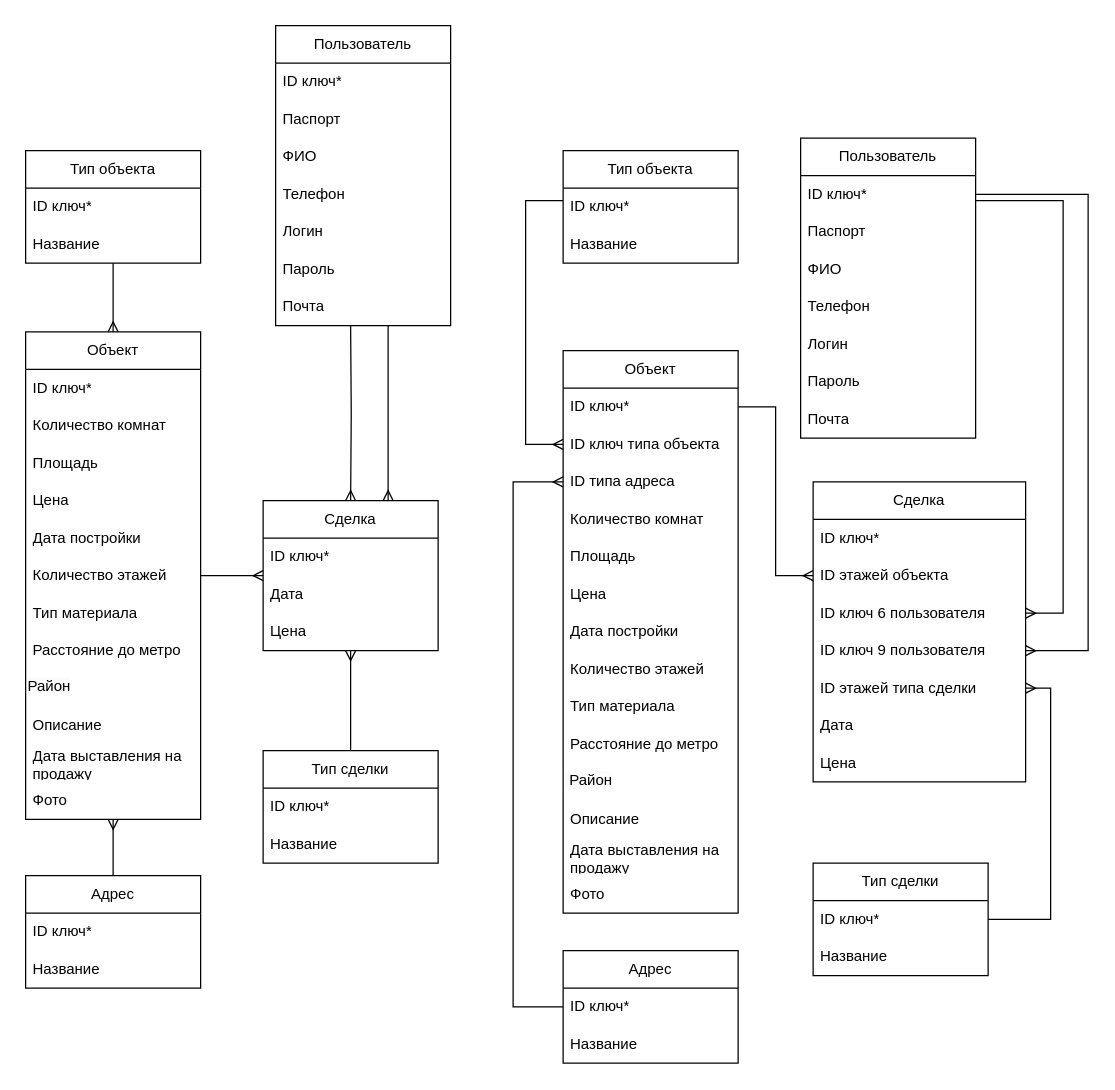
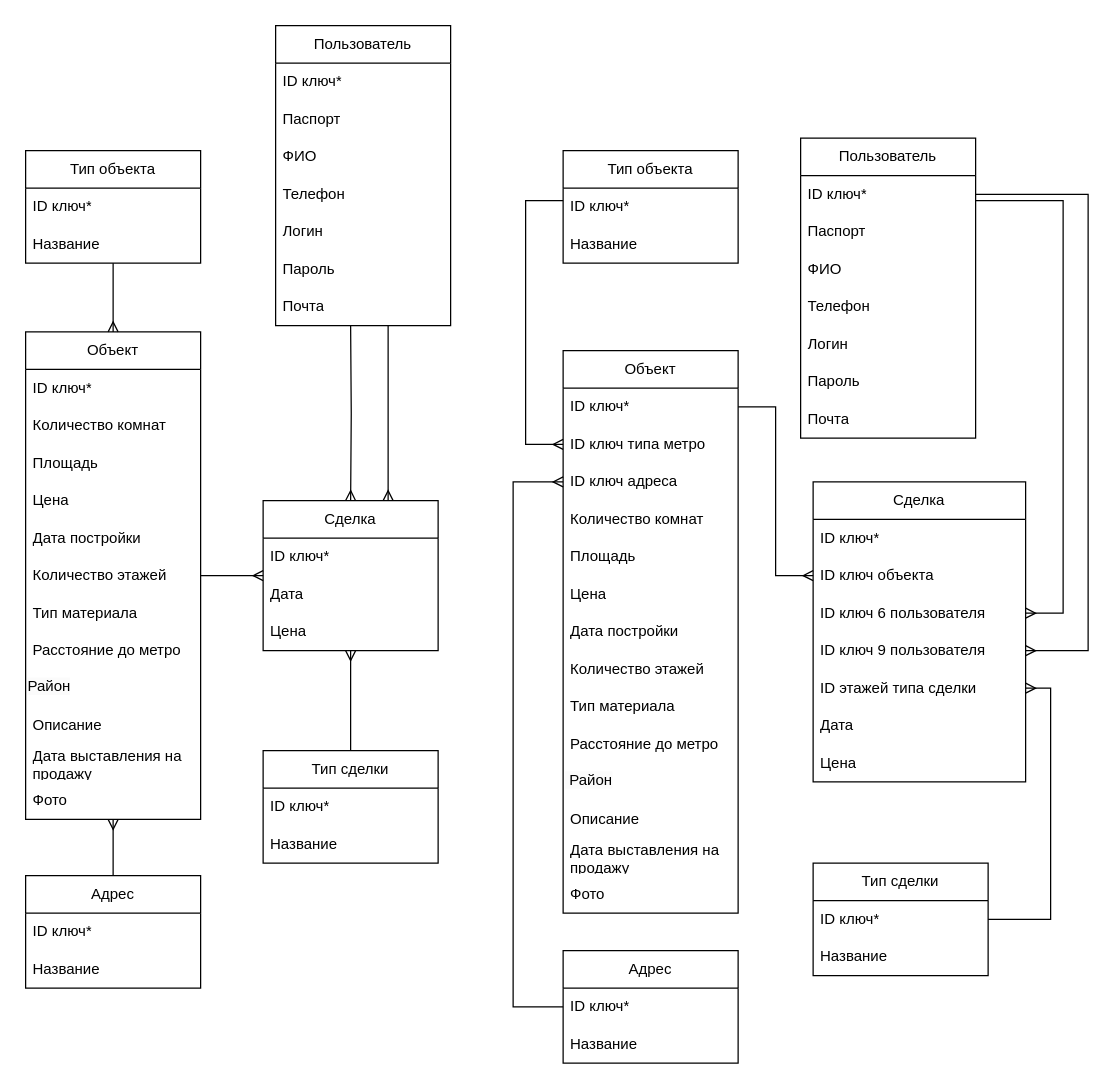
node "ID ключ типа объекта": label "ID ключ типа объекта" -> "ID ключ типа метро"
node "ID типа адреса": label "ID типа адреса" -> "ID ключ адреса"
node "ID этажей объекта": label "ID этажей объекта" -> "ID ключ объекта"
